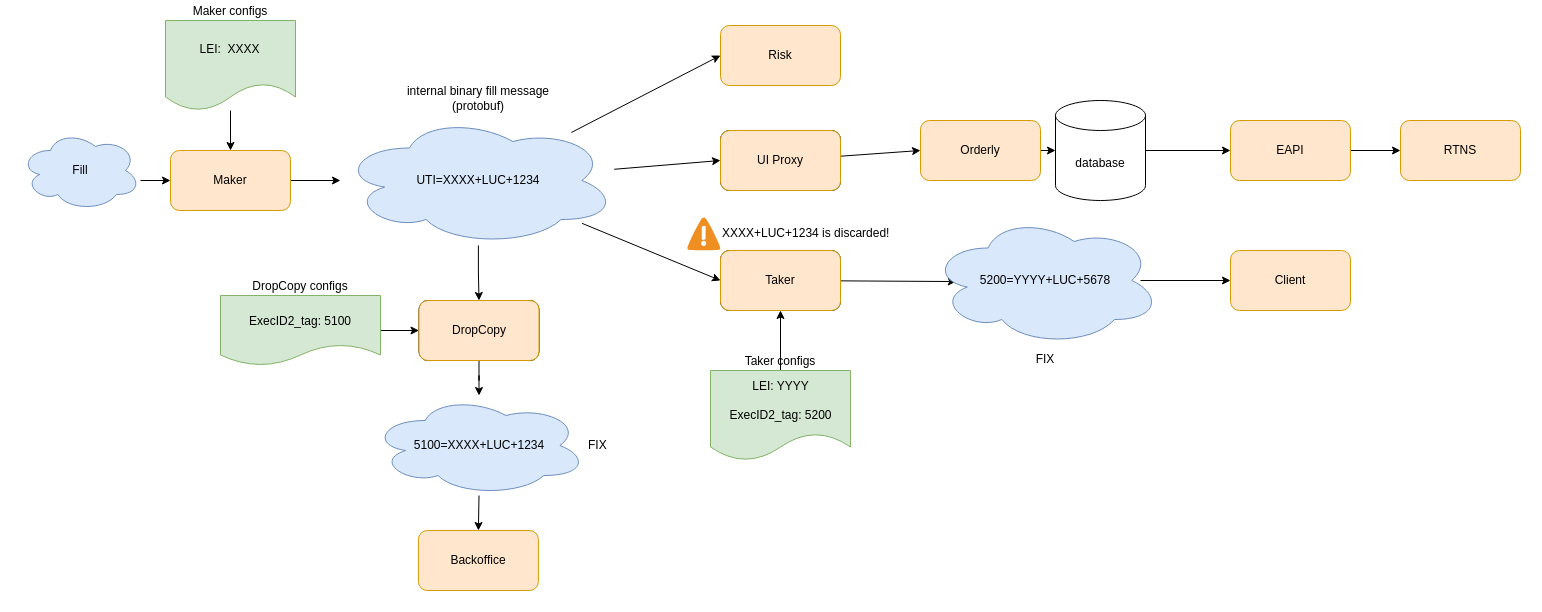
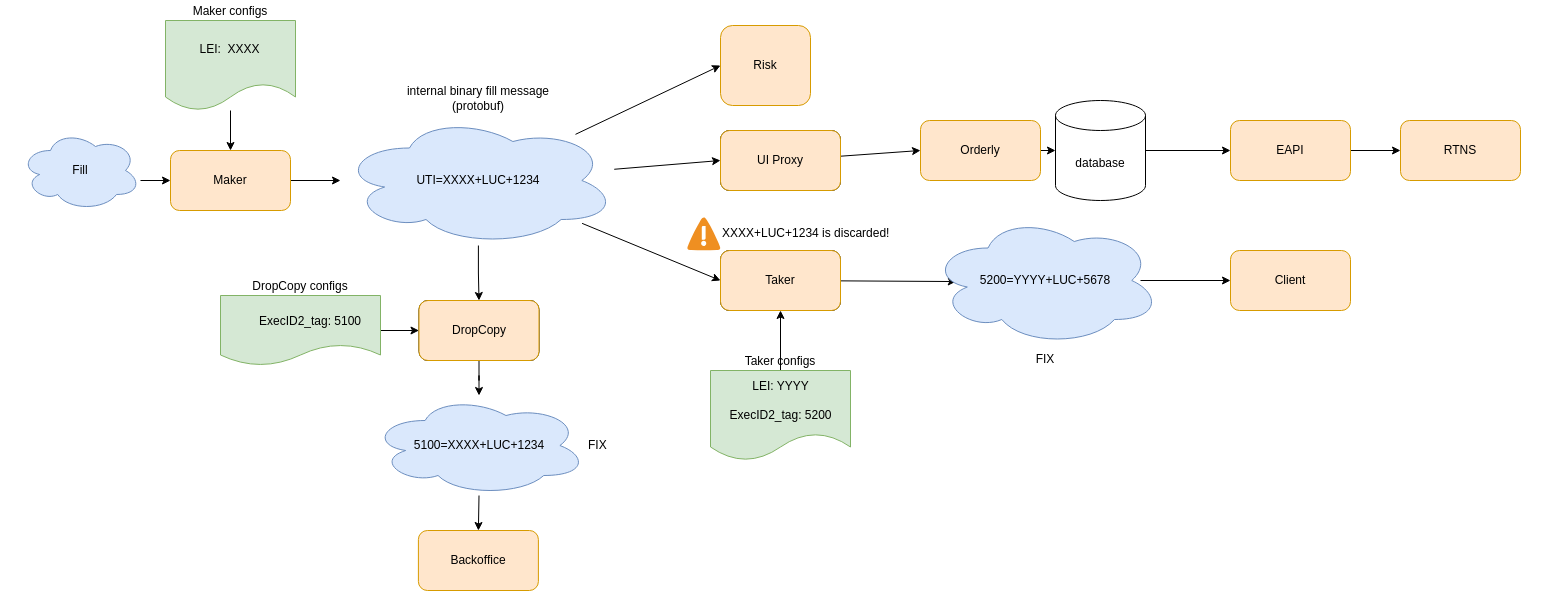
node "Risk": size 120x60 -> 90x80
node "ExecID2_tag: 5100": moved (301, 321) -> (311, 321)
